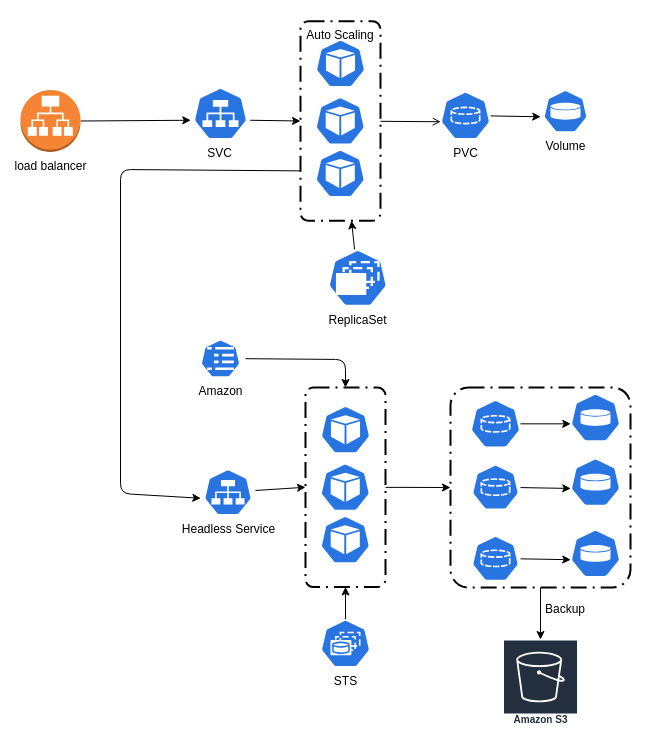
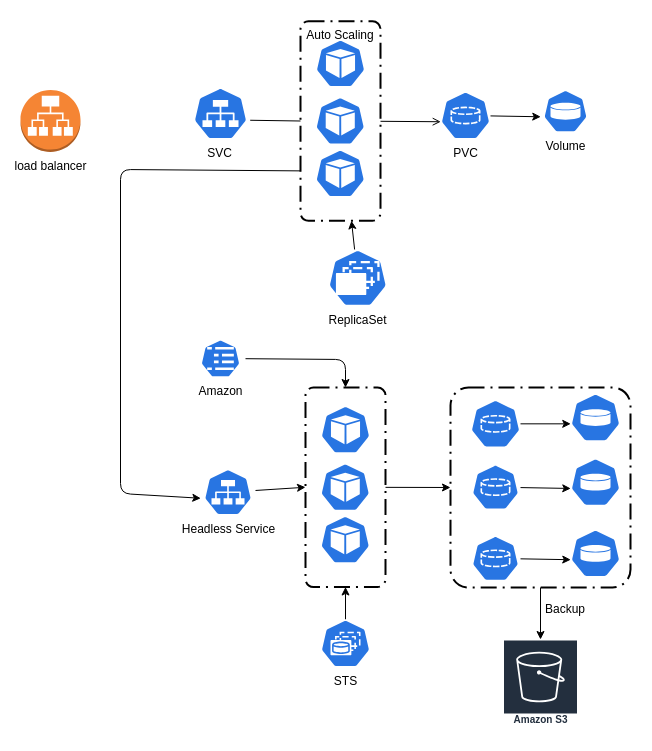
edge "load balancer" -> "SVC": removed
edge "SVC" -> "Auto Scaling": arrowhead classic -> none
